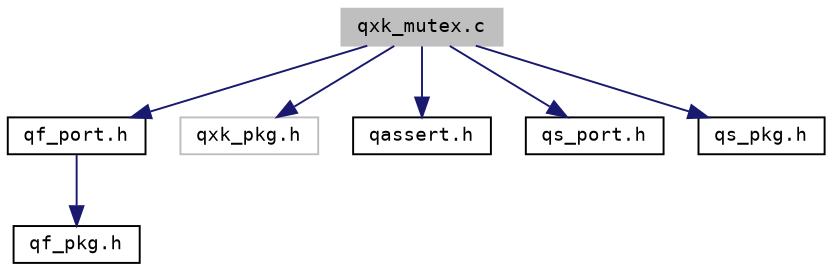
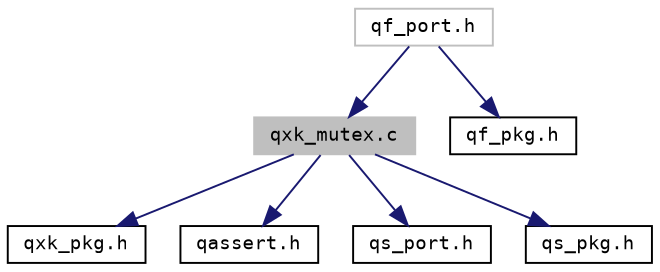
edge "qxk_mutex.c" -> "qf_port.h": reversed
node "qf_port.h": color black -> grey75
node "qxk_pkg.h": color grey75 -> black
